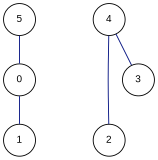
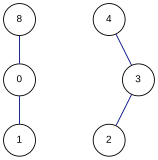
node "5": label "5" -> "8"
edge "4" -- "2": now "3" -- "2"
